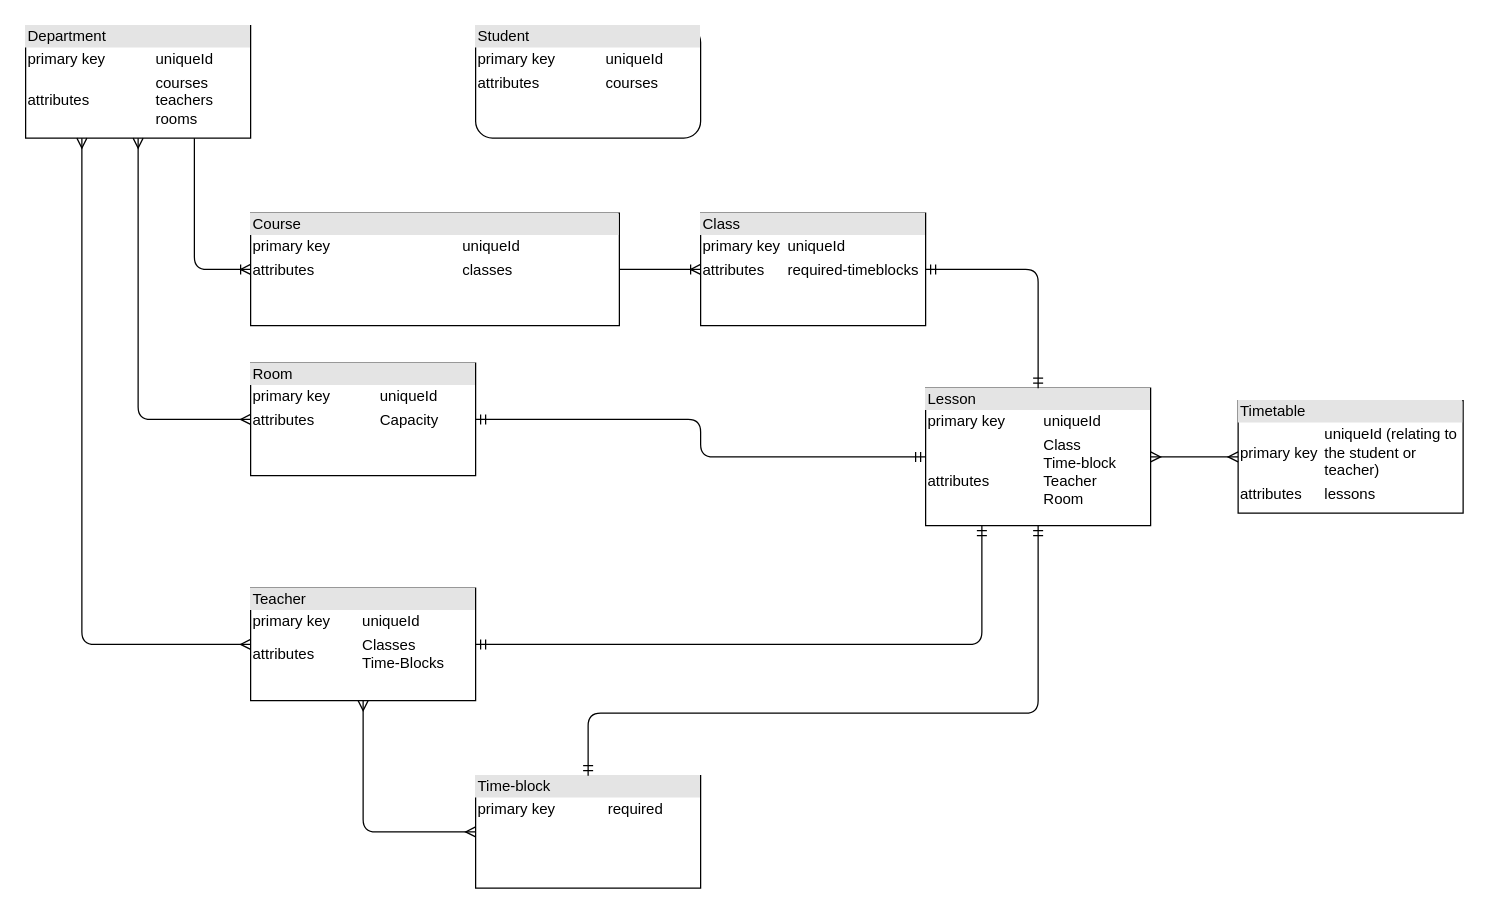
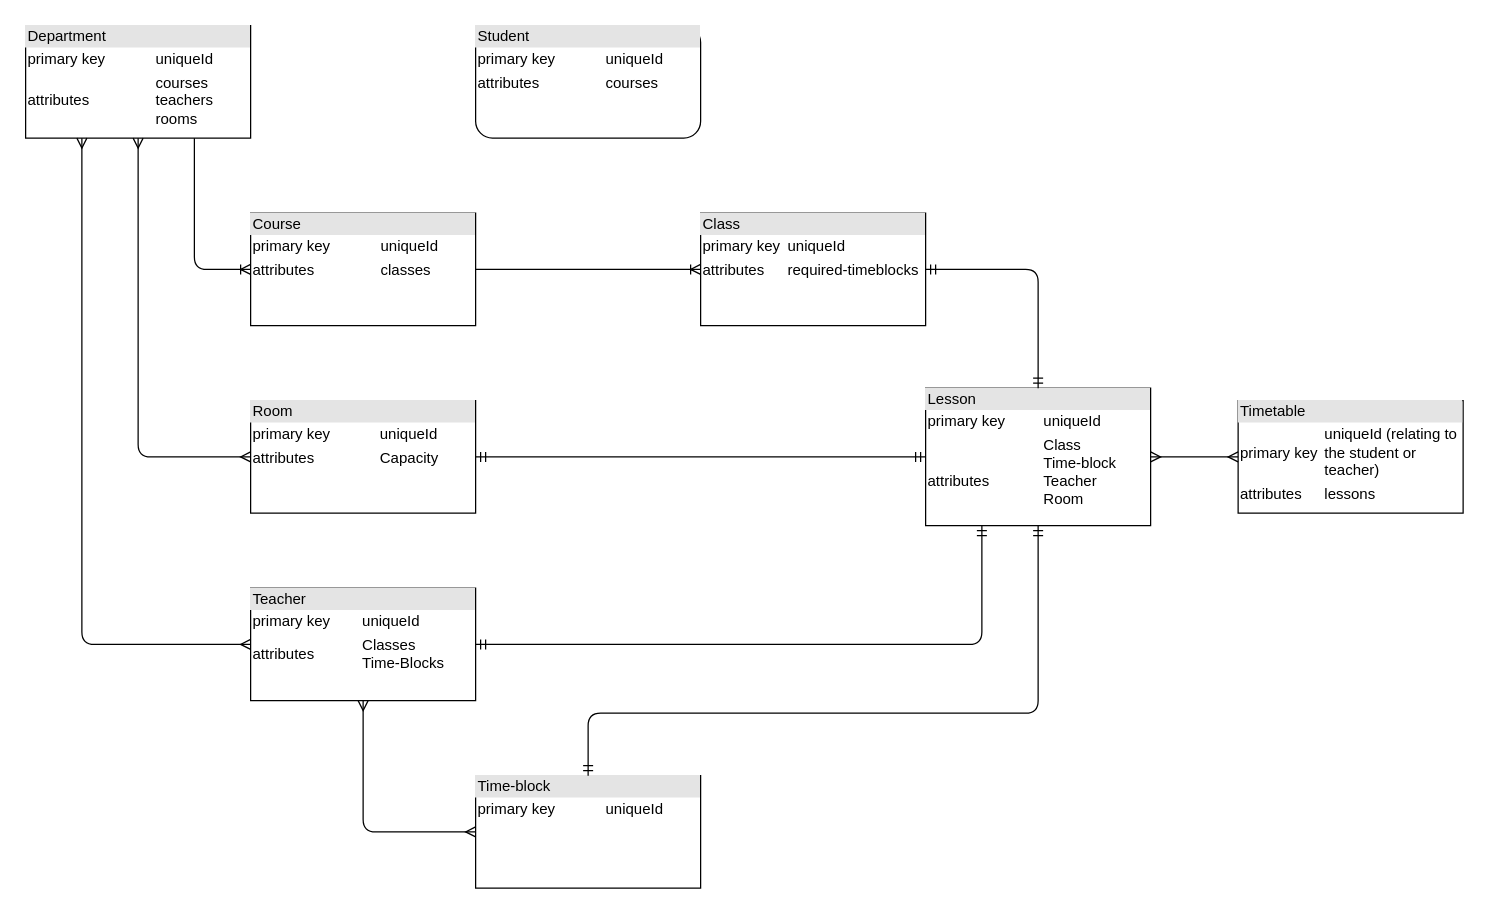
node "Course primary key uniqueId attributes classes": size 369x113 -> 225x113
node "Room primary key uniqueId attributes Capacity": moved (363, 419) -> (363, 457)
node "Time-block primary key required": label "Time-block primary key required" -> "Time-block primary key uniqueId"
